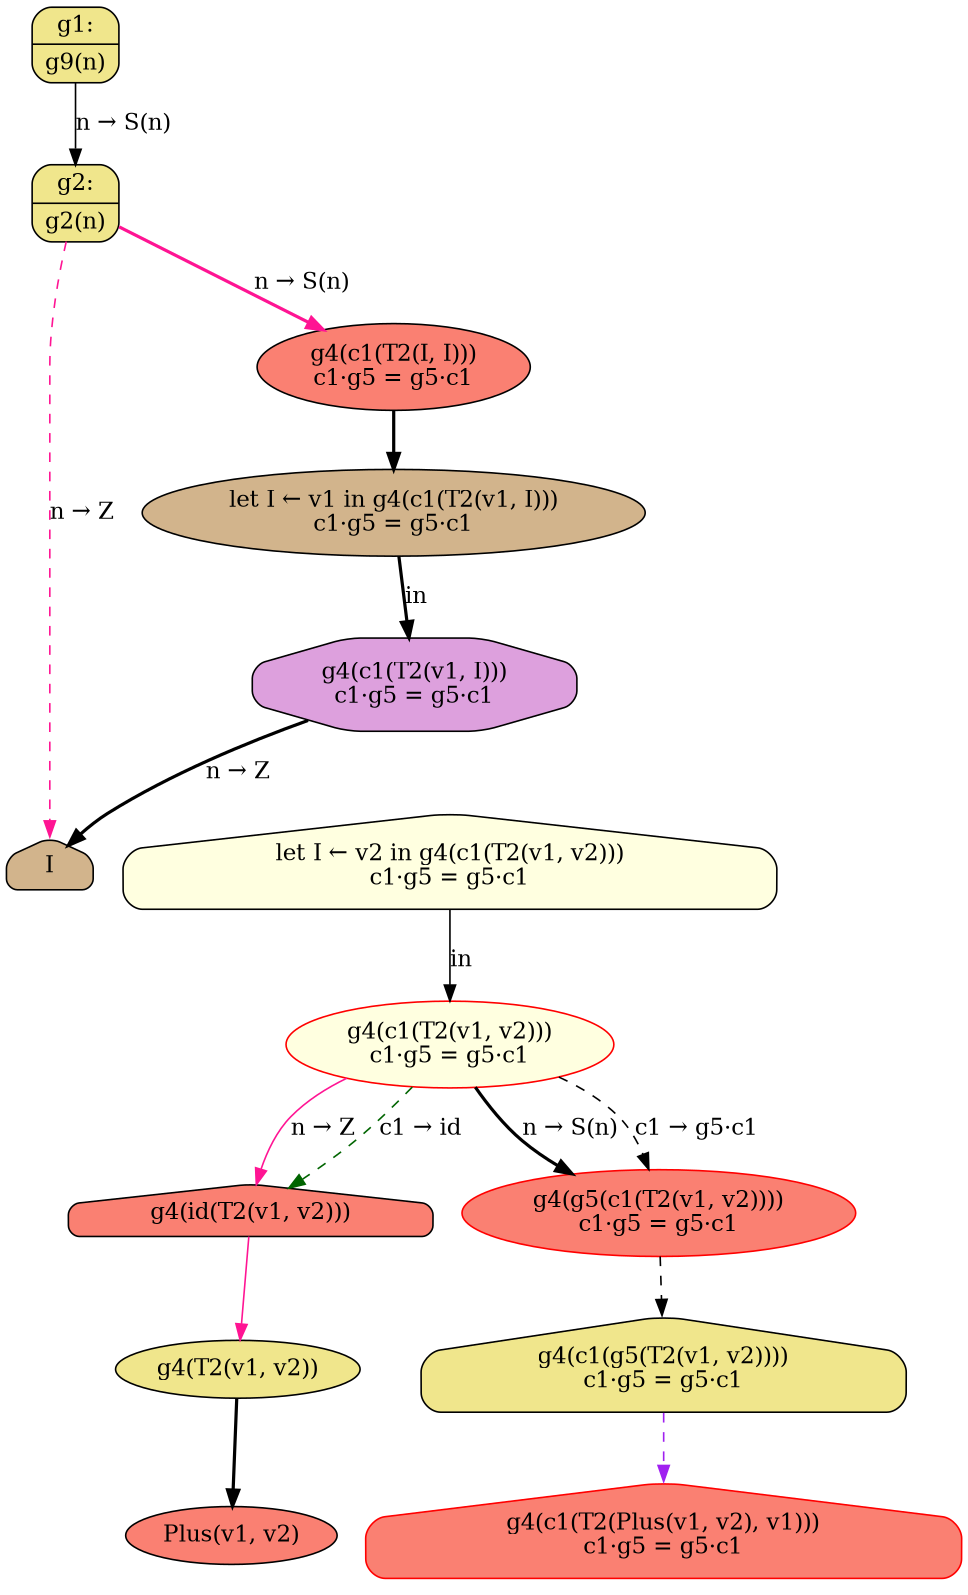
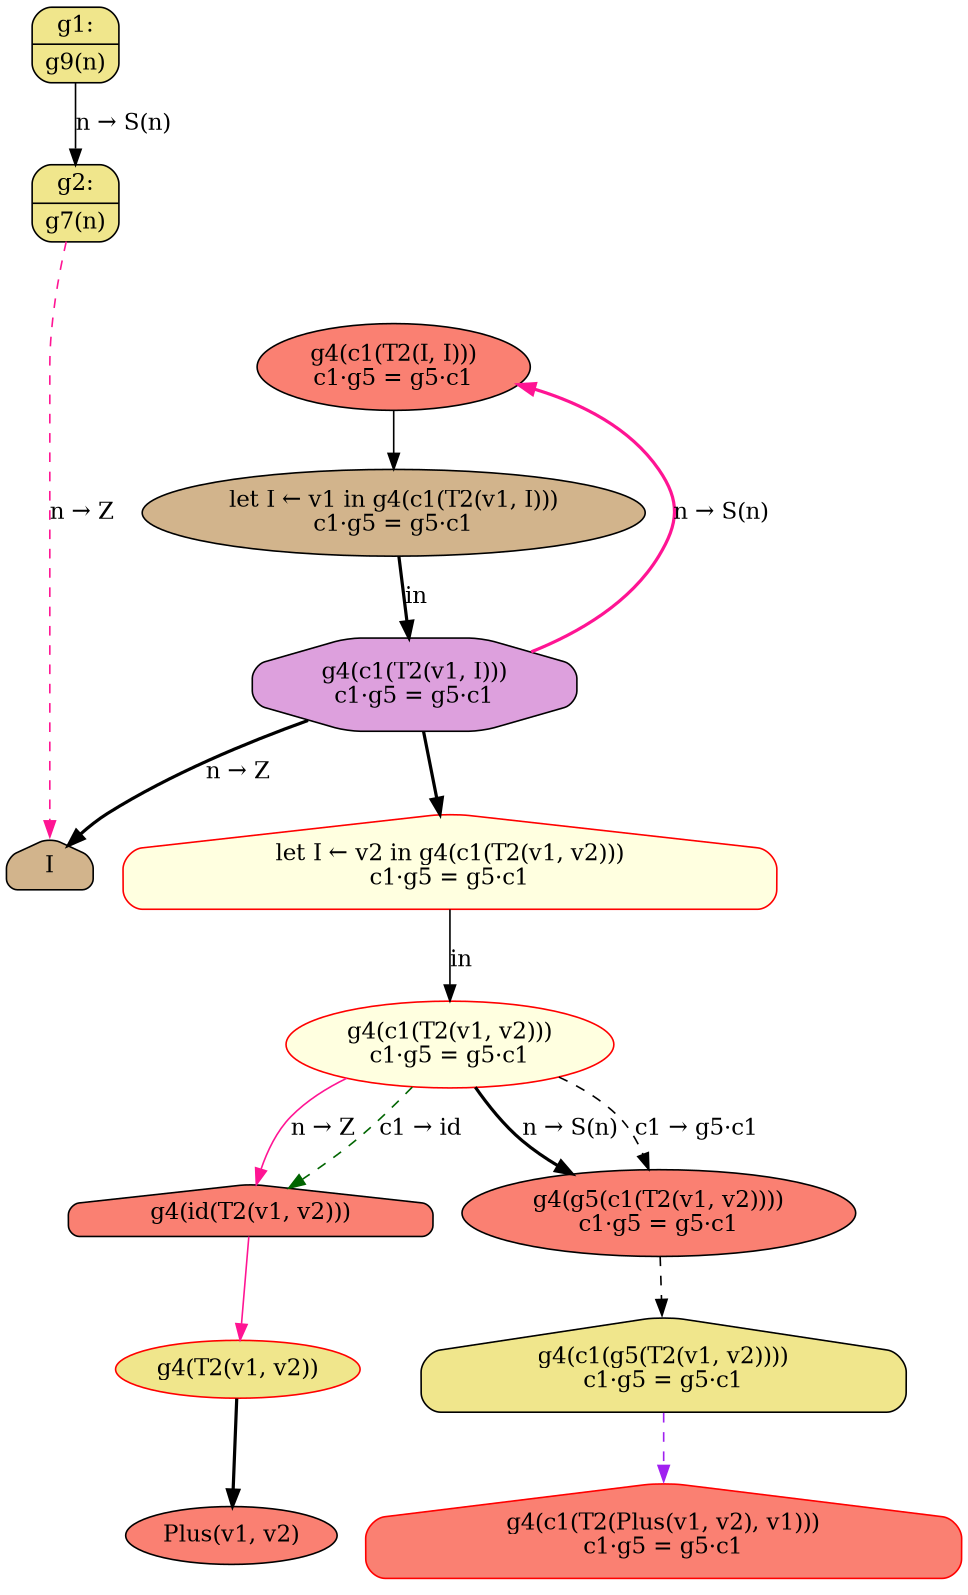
node "g2:": text "g2(n)" -> "g7(n)"
edge "g2:" -> "g4(c1(T2(I, I))) c1·g5 = g5·c1": now "g4(c1(T2(v1, I))) c1·g5 = g5·c1" -> "g4(c1(T2(I, I))) c1·g5 = g5·c1"
edge "g4(c1(T2(I, I))) c1·g5 = g5·c1" -> "let I ← v1 in g4(c1(T2(v1, I))) c1·g5 = g5·c1": style bold -> solid
edge "g4(c1(T2(v1, I))) c1·g5 = g5·c1" -> "let I ← v2 in g4(c1(T2(v1, v2))) c1·g5 = g5·c1": added
node "let I ← v2 in g4(c1(T2(v1, v2))) c1·g5 = g5·c1": color black -> red
node "g4(g5(c1(T2(v1, v2)))) c1·g5 = g5·c1": color red -> black
node "g4(T2(v1, v2))": color black -> red
